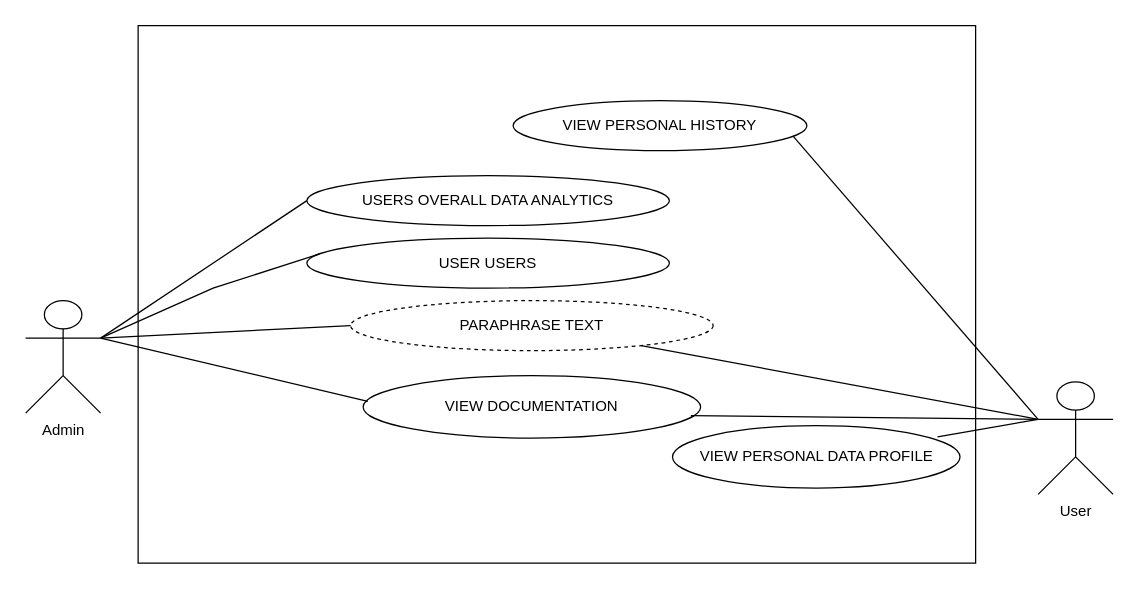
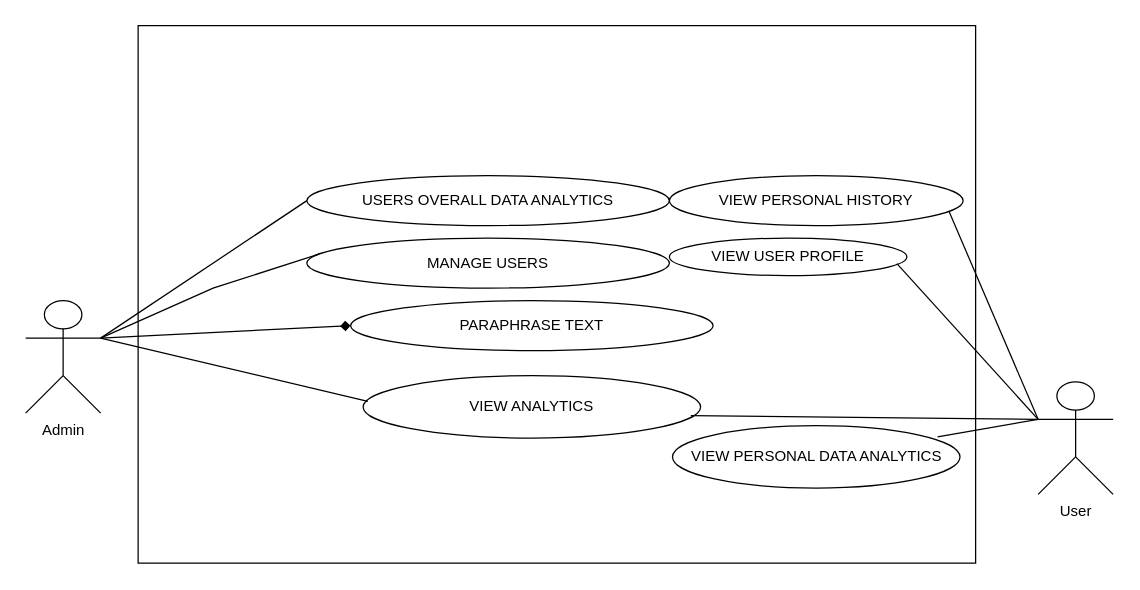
node "VIEW PERSONAL HISTORY": moved (660, 126) -> (816, 201)
node "VIEW USER PROFILE": added
node "USER USERS": label "USER USERS" -> "MANAGE USERS"
edge "VIEW USER PROFILE" -- "User": added
edge "PARAPHRASE TEXT" -- "Admin": arrowhead none -> diamond
node "PARAPHRASE TEXT": style dashed -> solid
edge "PARAPHRASE TEXT" -- "User": removed
node "VIEW DOCUMENTATION": label "VIEW DOCUMENTATION" -> "VIEW ANALYTICS"
node "VIEW PERSONAL DATA PROFILE": label "VIEW PERSONAL DATA PROFILE" -> "VIEW PERSONAL DATA ANALYTICS"
